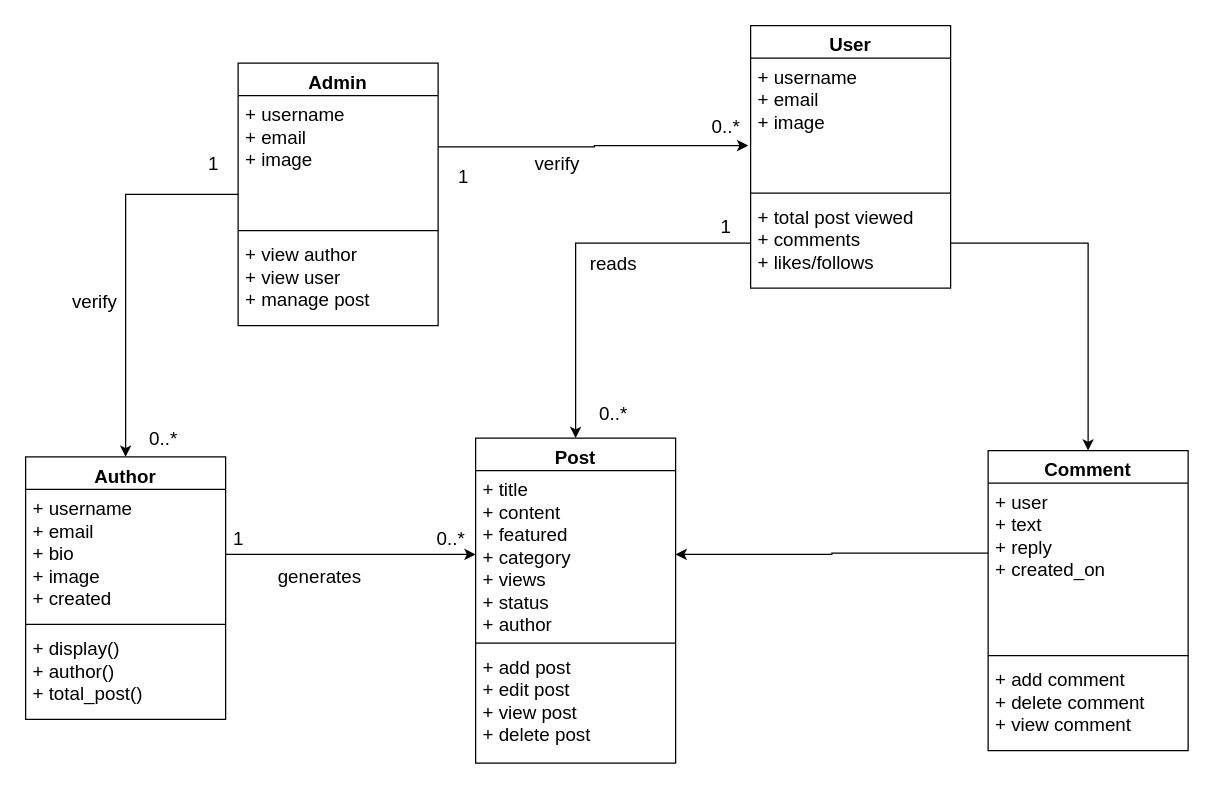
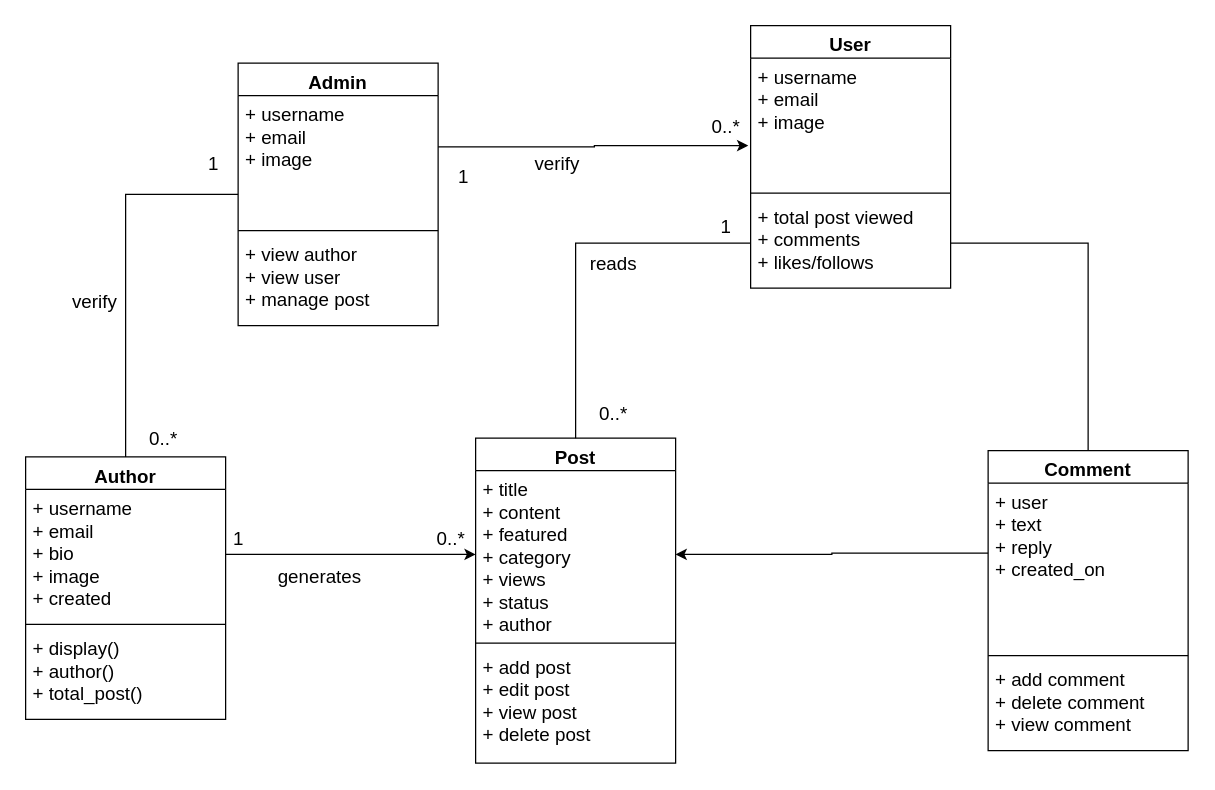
edge "+ total post viewed + comments + likes/follows" -> "Post": arrowhead classic -> none
edge "+ total post viewed + comments + likes/follows" -> "Comment": arrowhead classic -> none
edge "Admin" -> "Author": arrowhead classic -> none
